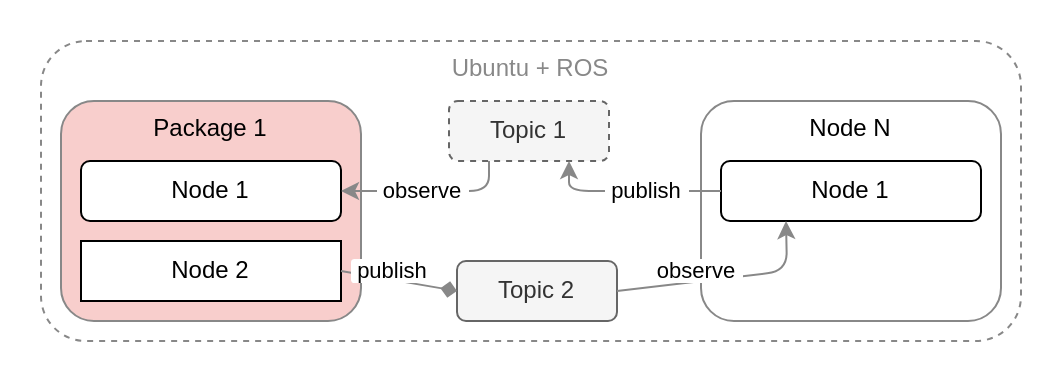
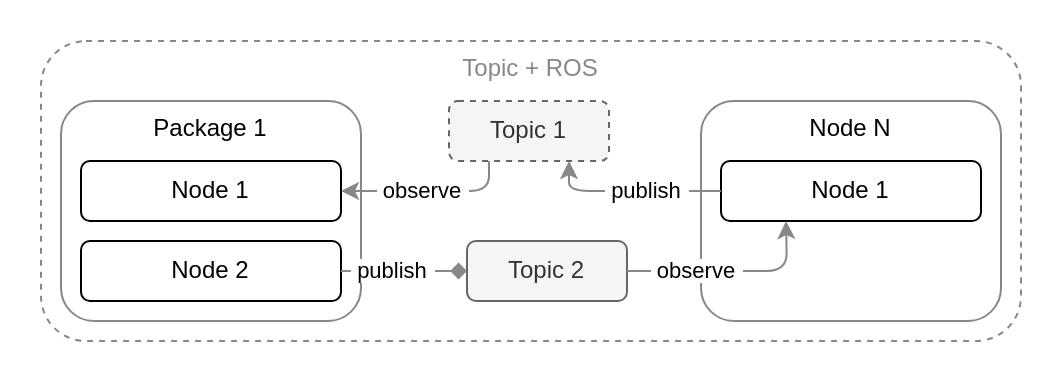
node "Ubuntu + ROS": label "Ubuntu + ROS" -> "Topic + ROS"
node "Package 1": fillcolor #f8cecc -> #ffffff
node "Node 2": shape rectangle -> rounded rectangle
node "Topic 2": moved (537, 291) -> (547, 271)
